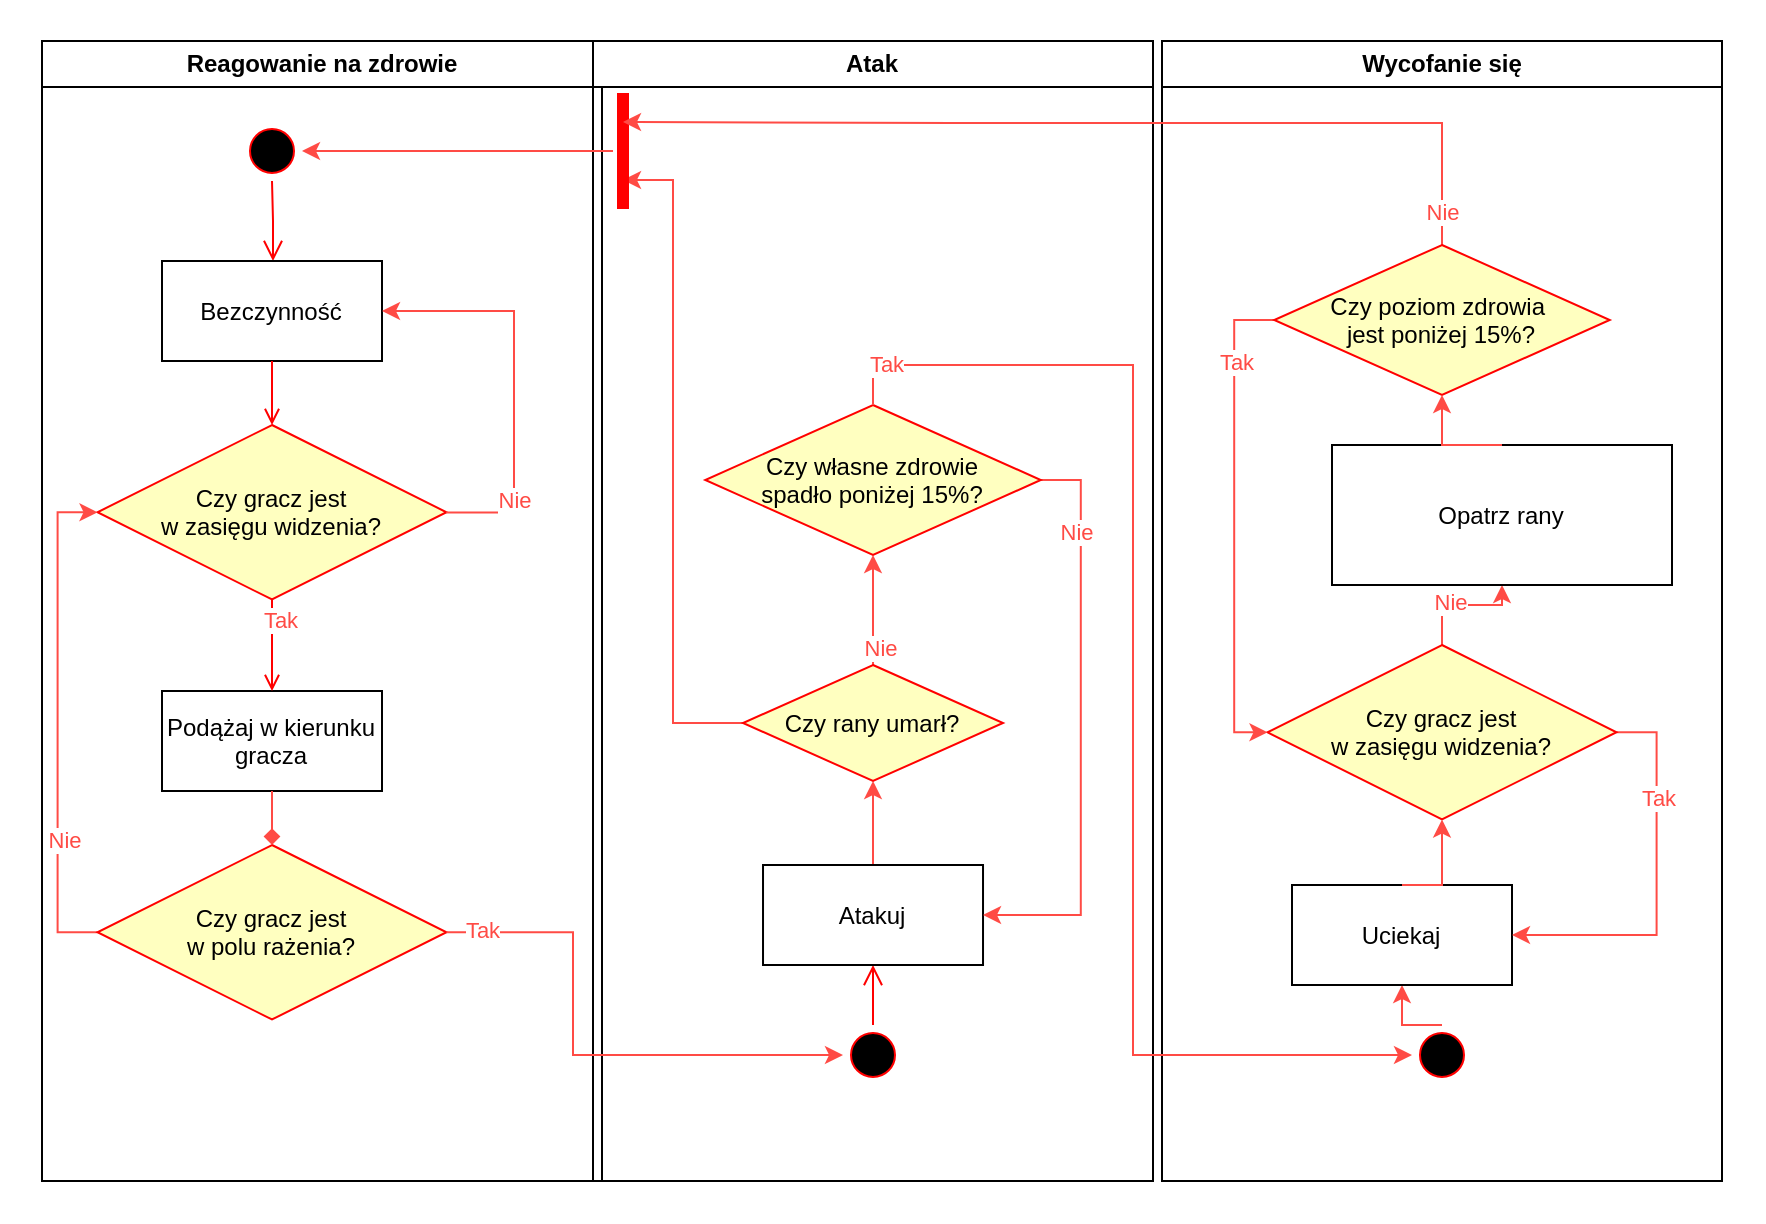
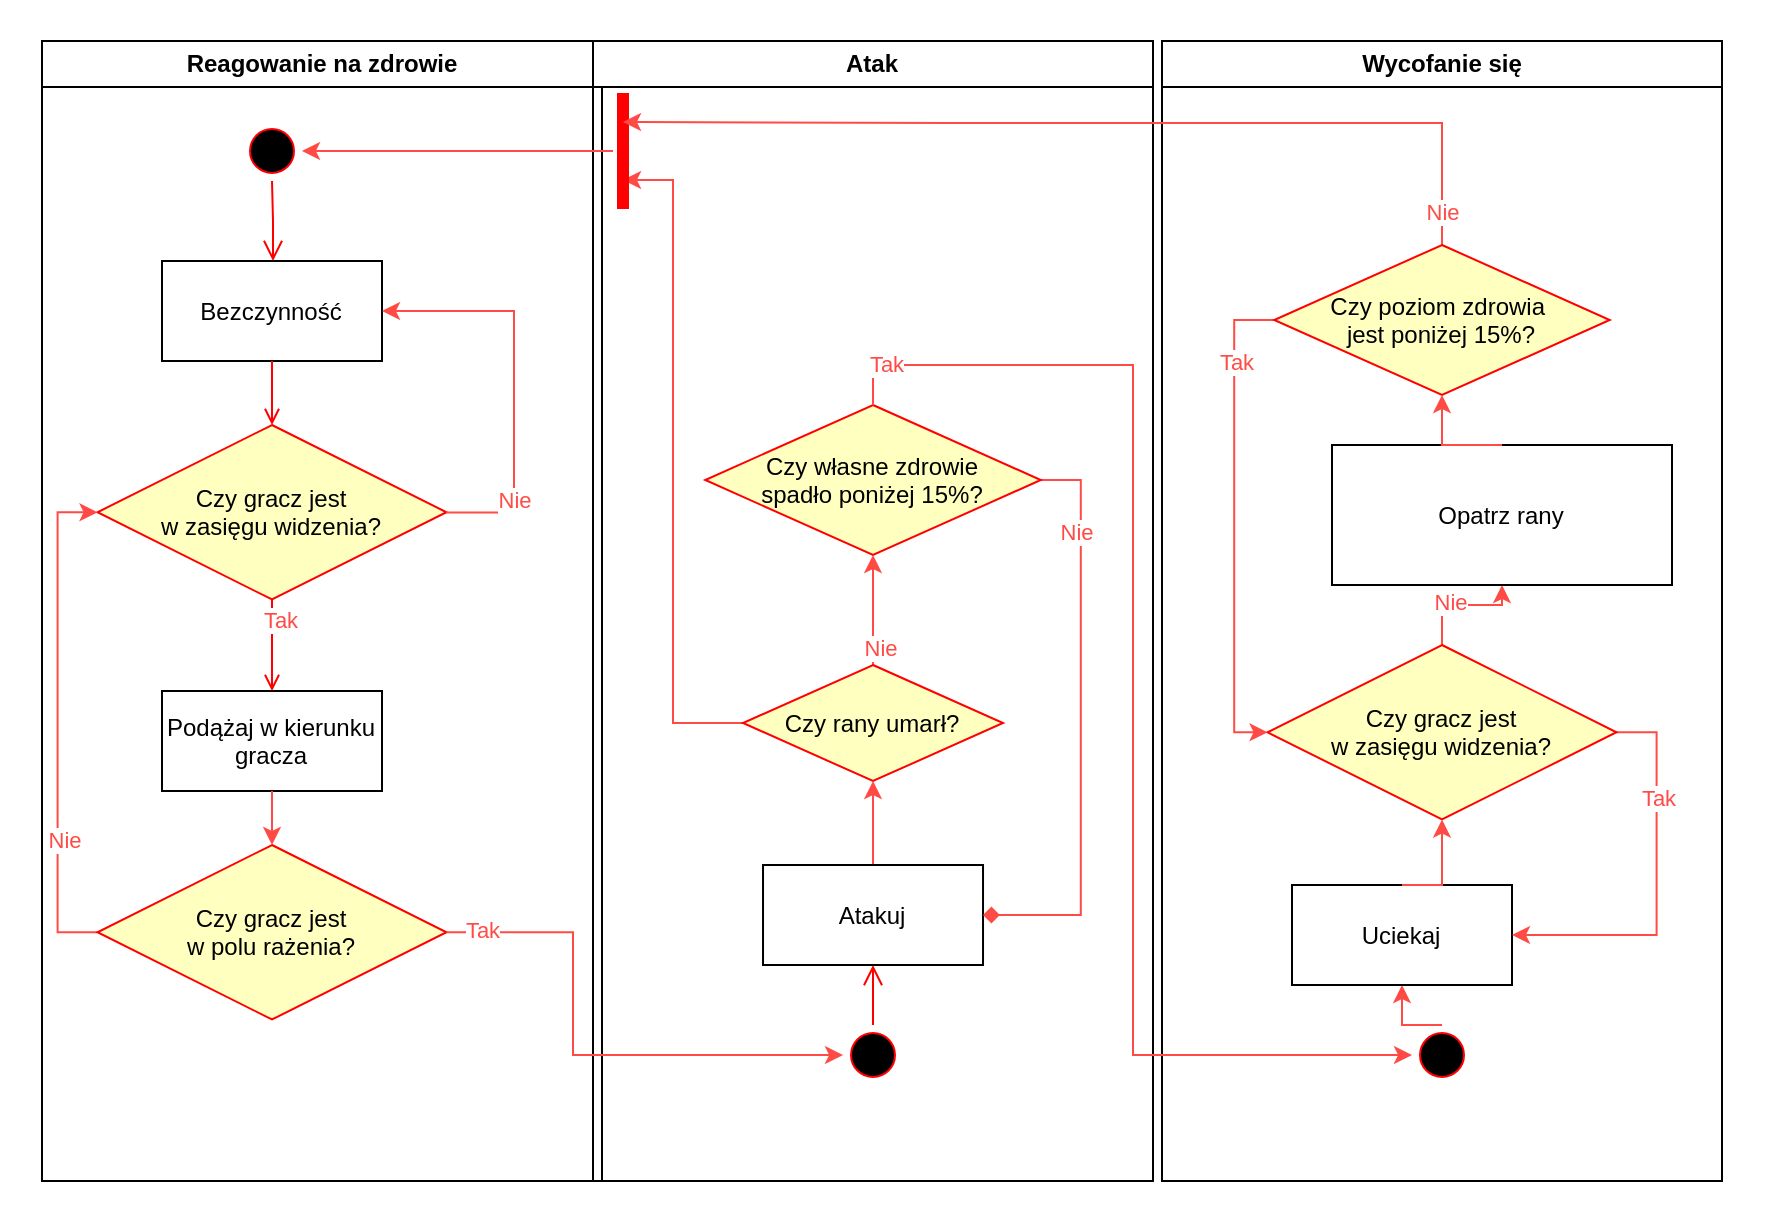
edge "Podążaj w kierunku gracza" -> "Czy gracz jest w polu rażenia?": arrowhead diamond -> classic
edge "Czy własne zdrowie spadło poniżej 15%?" -> "Atakuj": arrowhead classic -> diamond
